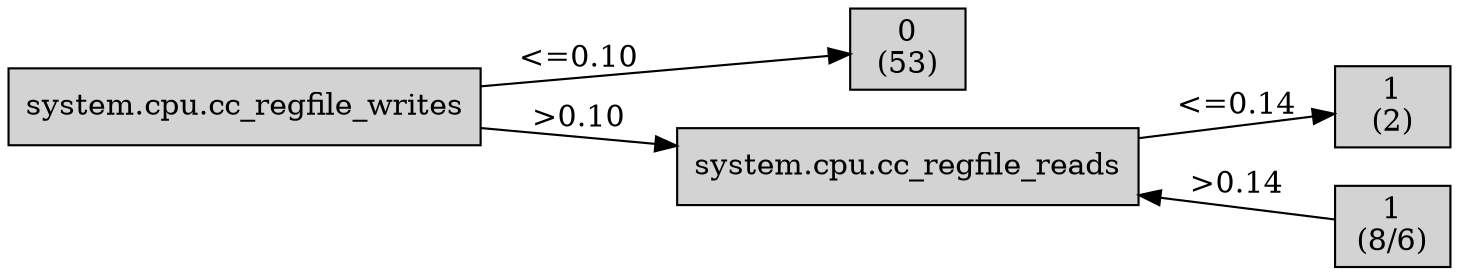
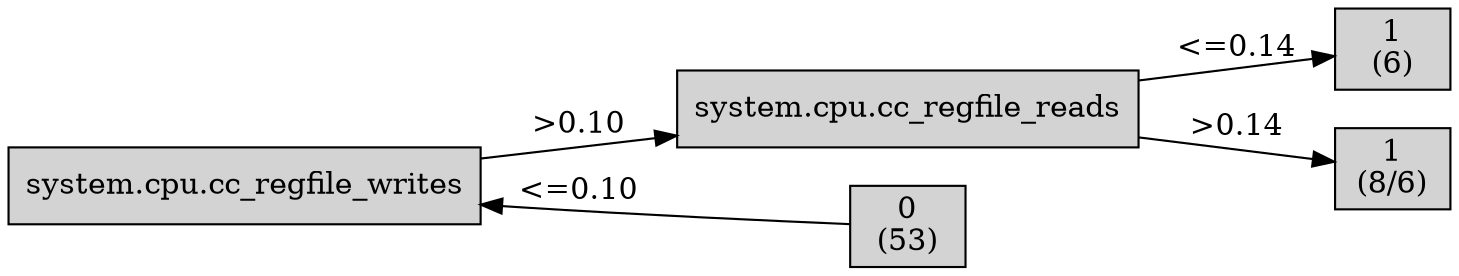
edge "system.cpu.cc_regfile_writes" -> "0 (53)": reversed
node "1 (2)": label "1 (2)" -> "1 (6)"
edge "1 (8/6)" -> "system.cpu.cc_regfile_reads": reversed
